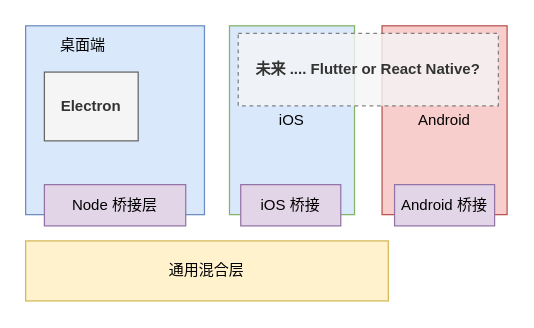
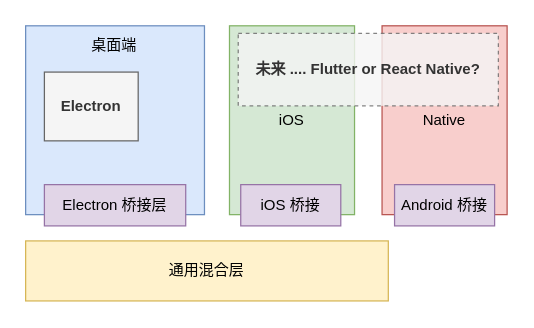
node "桌面端": moved (83, 46) -> (114, 46)
node "iOS": fillcolor #dae8fc -> #d5e8d4
node "Android": label "Android" -> "Native"
node "Node 桥接层": label "Node 桥接层" -> "Electron 桥接层"
